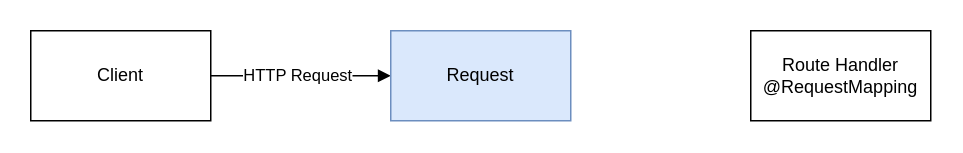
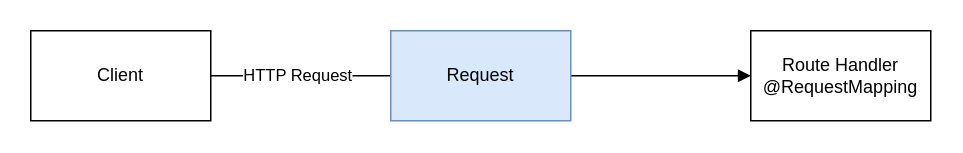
edge "Client" -> "Request": arrowhead block -> none
edge "Request" -> "Route Handler @RequestMapping": added
